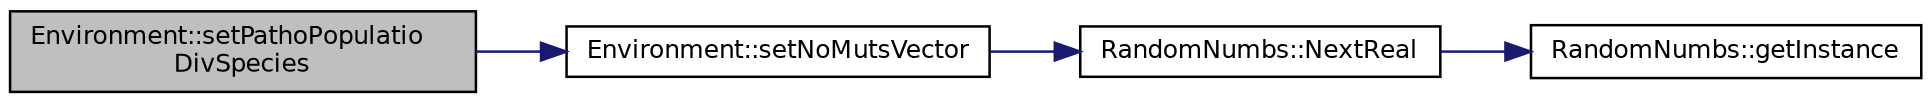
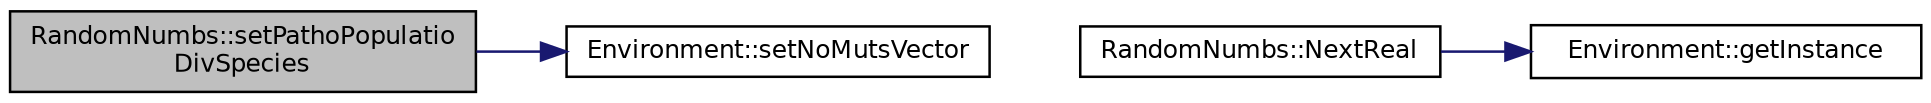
node "Environment::setPathoPopulatio DivSpecies": label "Environment::setPathoPopulatio DivSpecies" -> "RandomNumbs::setPathoPopulatio DivSpecies"
edge "Environment::setNoMutsVector" -> "RandomNumbs::NextReal": removed
node "RandomNumbs::getInstance": label "RandomNumbs::getInstance" -> "Environment::getInstance"
